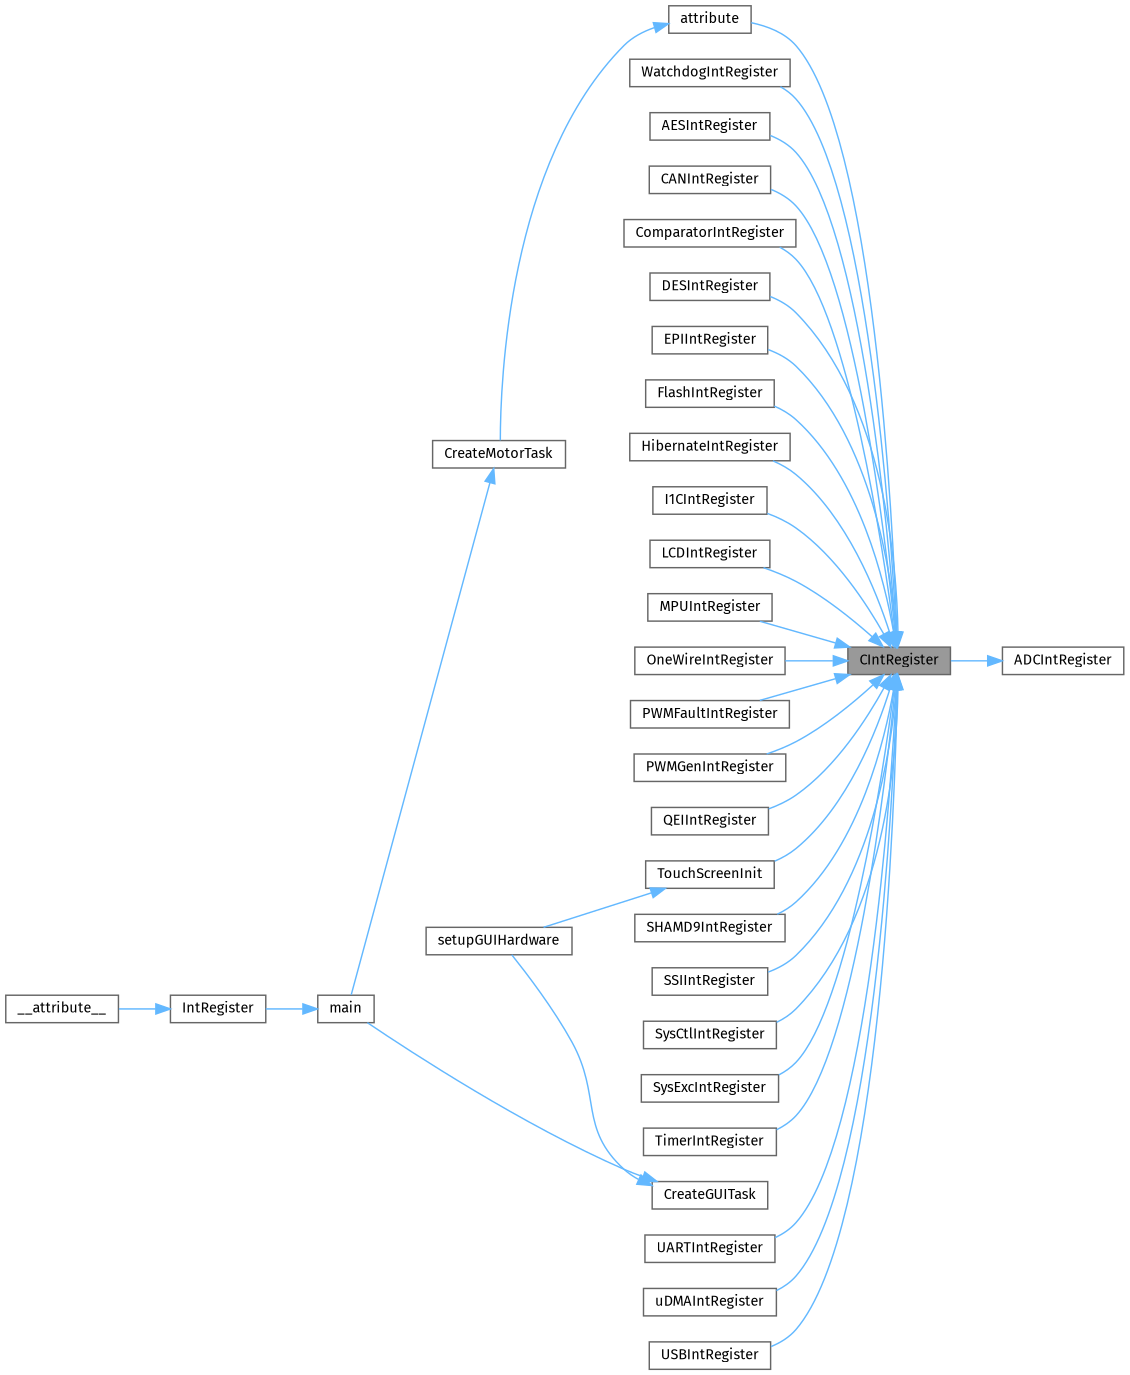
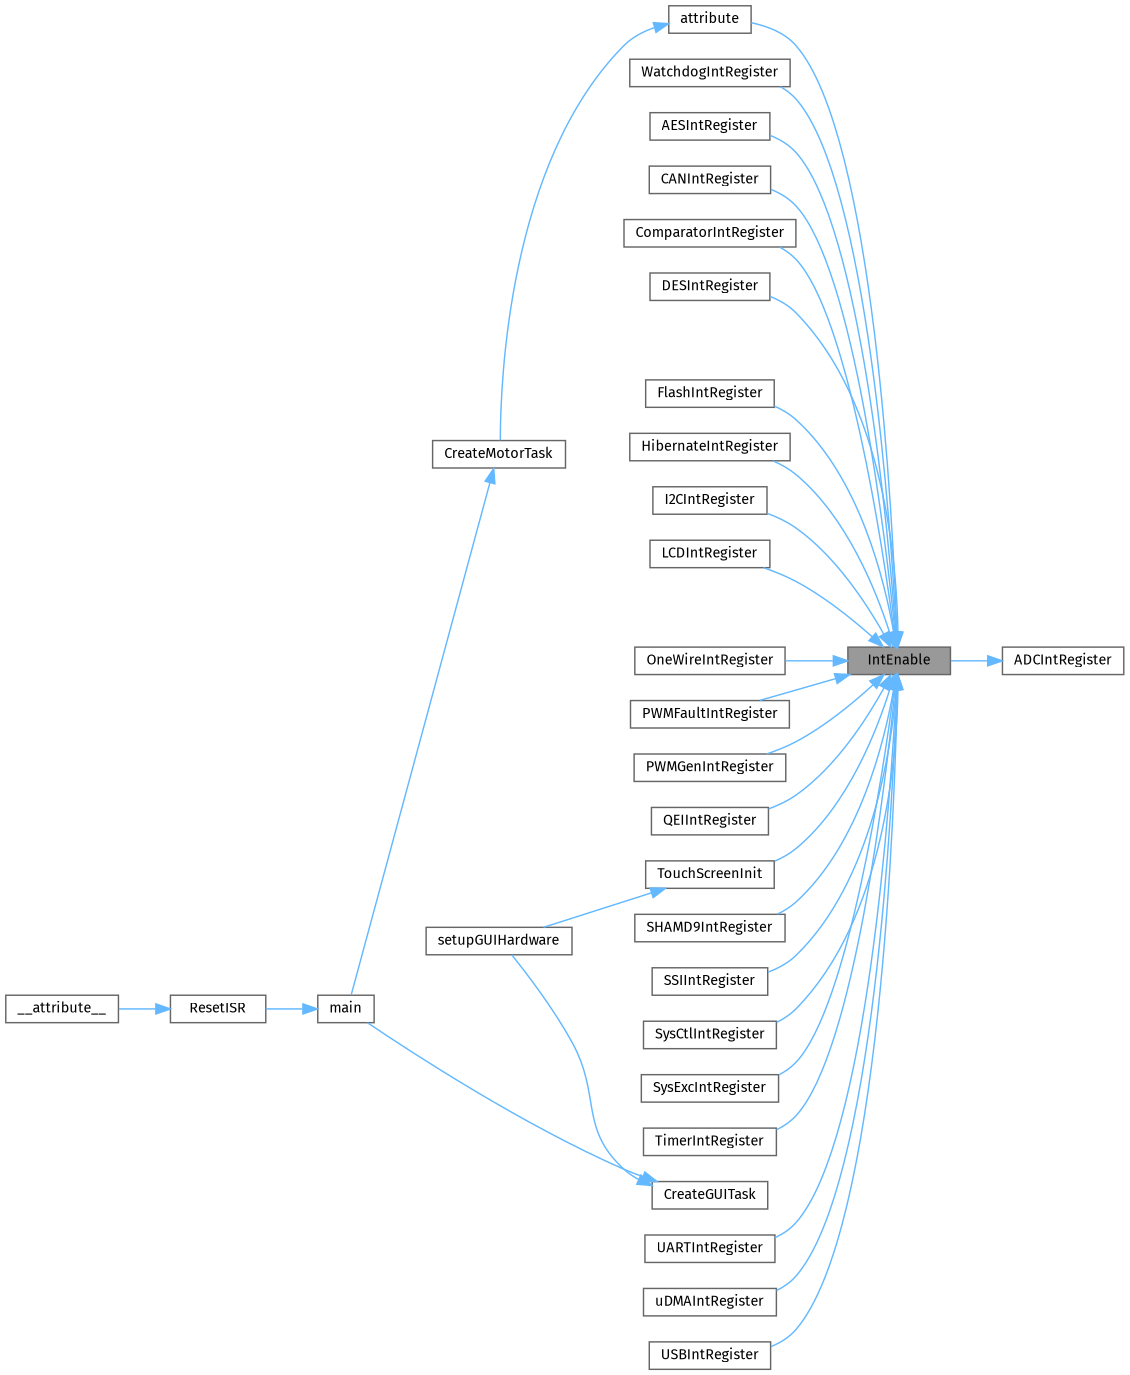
node "EPIIntRegister": removed
node "I1CIntRegister": label "I1CIntRegister" -> "I2CIntRegister"
node "MPUIntRegister": removed
node "CIntRegister": label "CIntRegister" -> "IntEnable"
node "IntRegister": label "IntRegister" -> "ResetISR"
